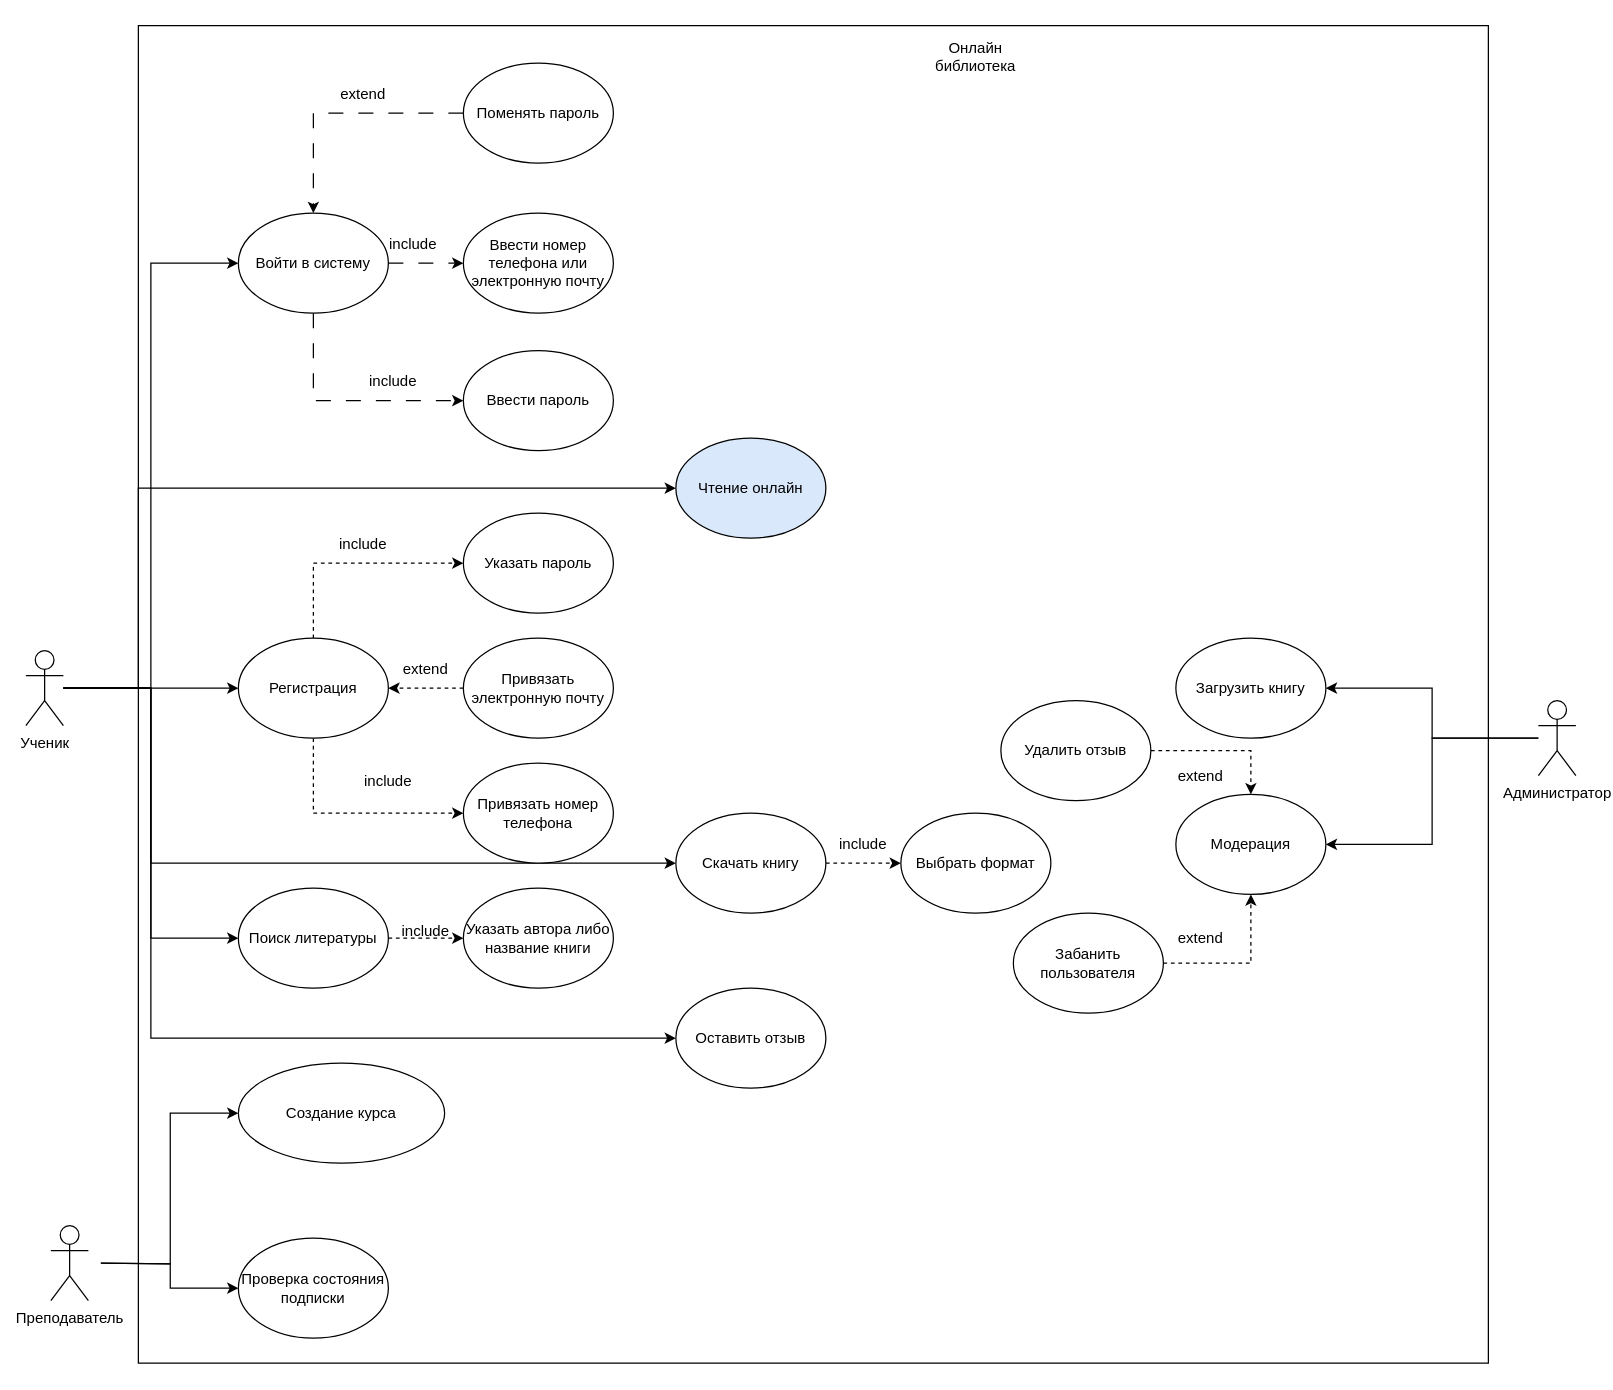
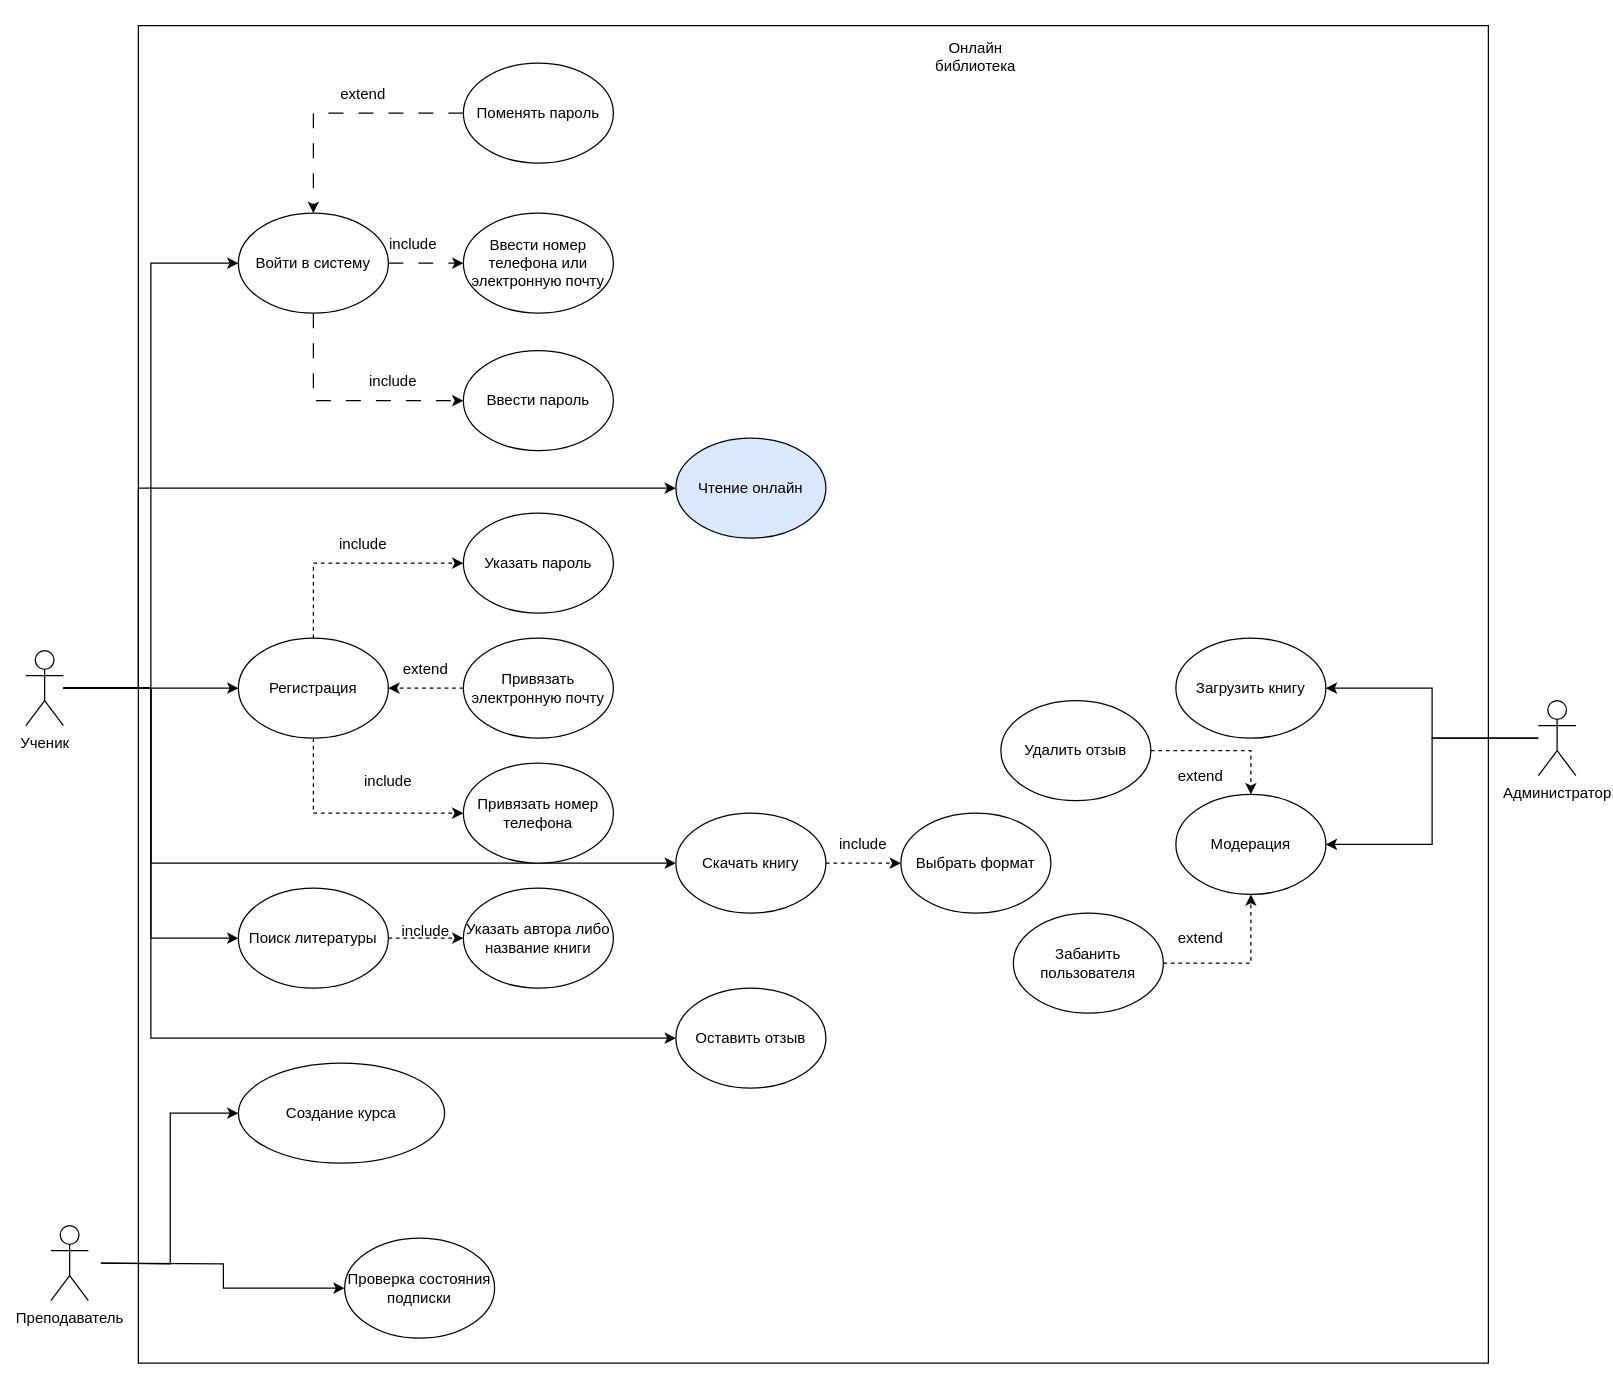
node "Проверка состояния подписки": moved (313, 1288) -> (419, 1288)
